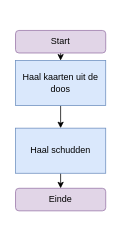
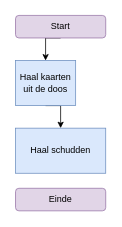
node "Start": moved (60, 42) -> (60, 27)
node "Haal kaarten uit de doos": size 90x45 -> 60x45
edge "Haal schudden" -> "Einde": removed
